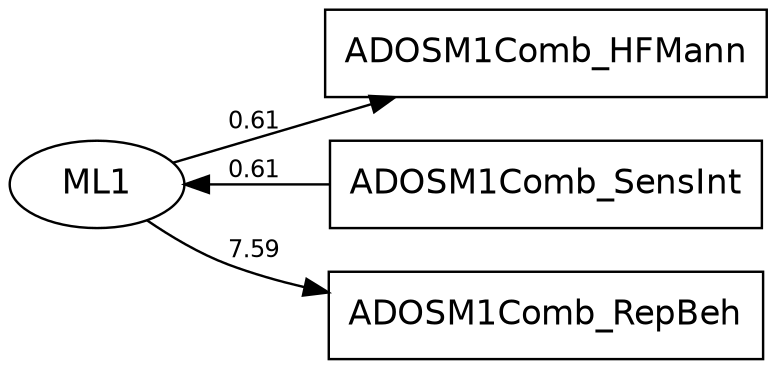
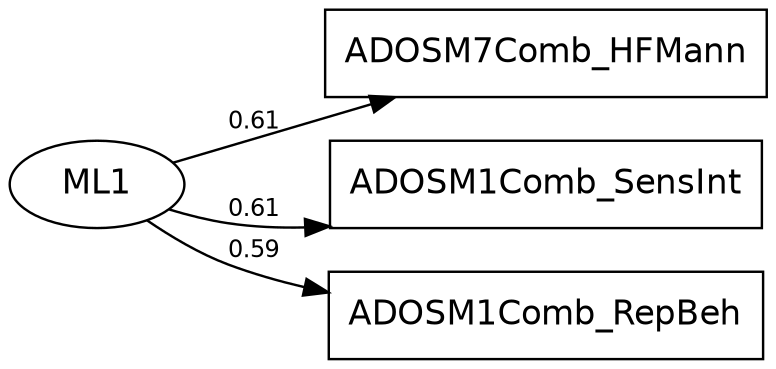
node "ADOSM1Comb_HFMann": label "ADOSM1Comb_HFMann" -> "ADOSM7Comb_HFMann"
edge "ADOSM1Comb_SensInt" -> "ML1": reversed
edge "ML1" -> "ADOSM1Comb_RepBeh": label "7.59" -> "0.59"
